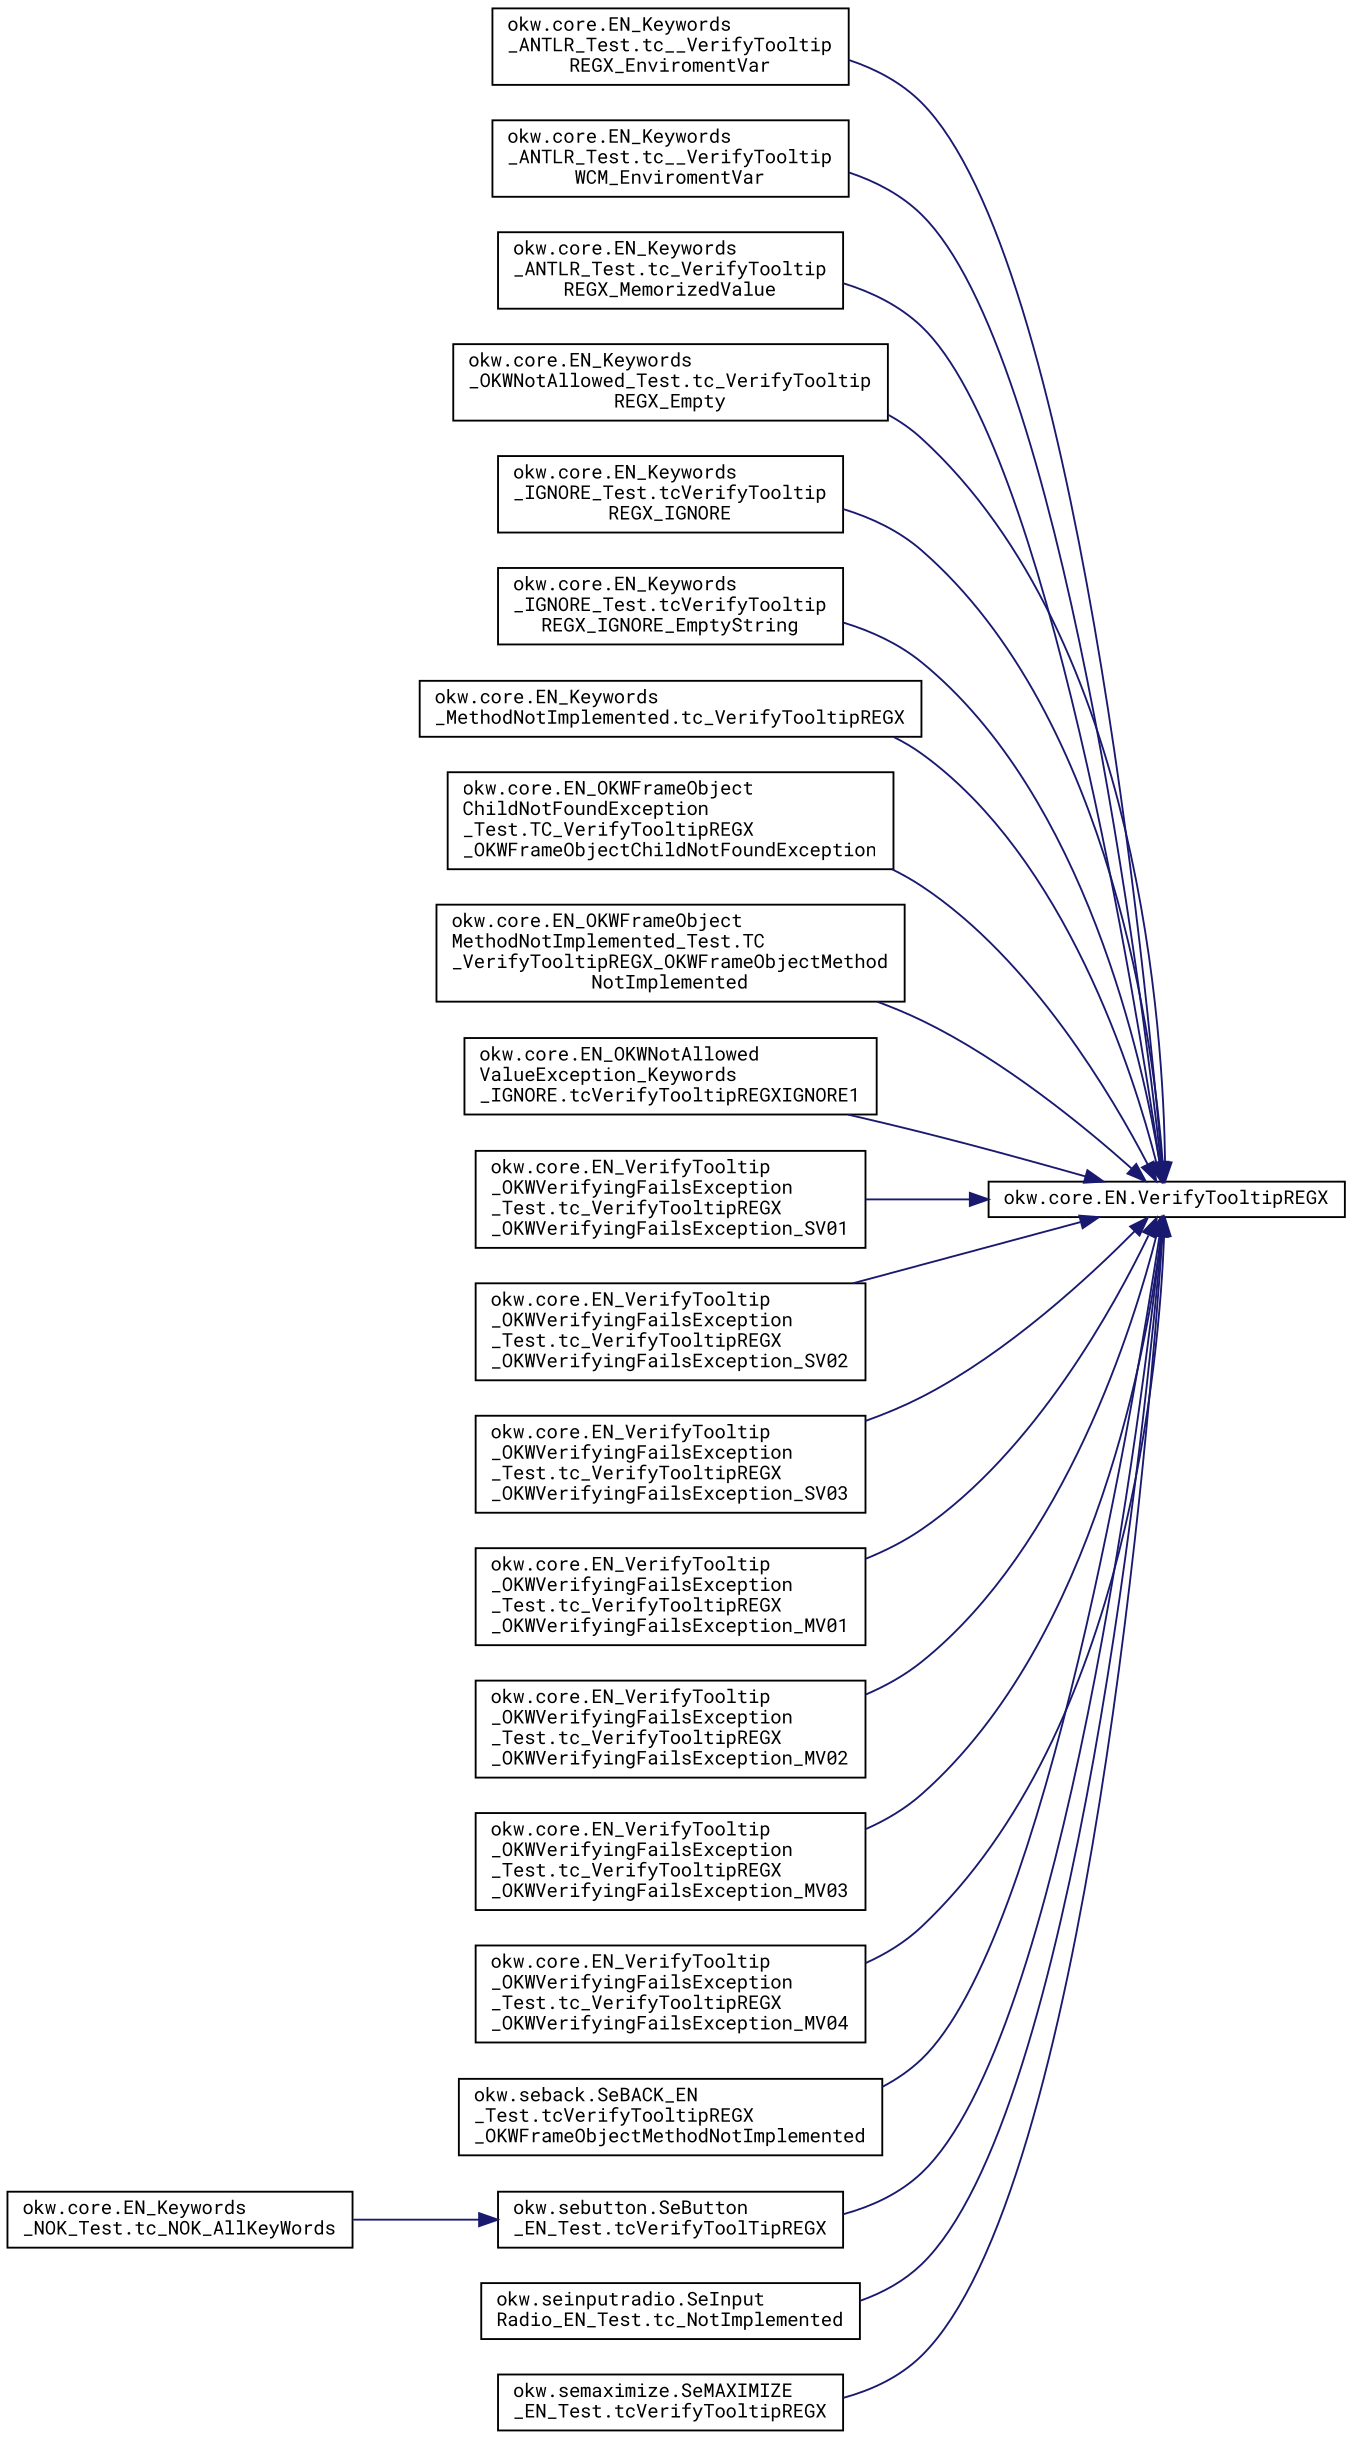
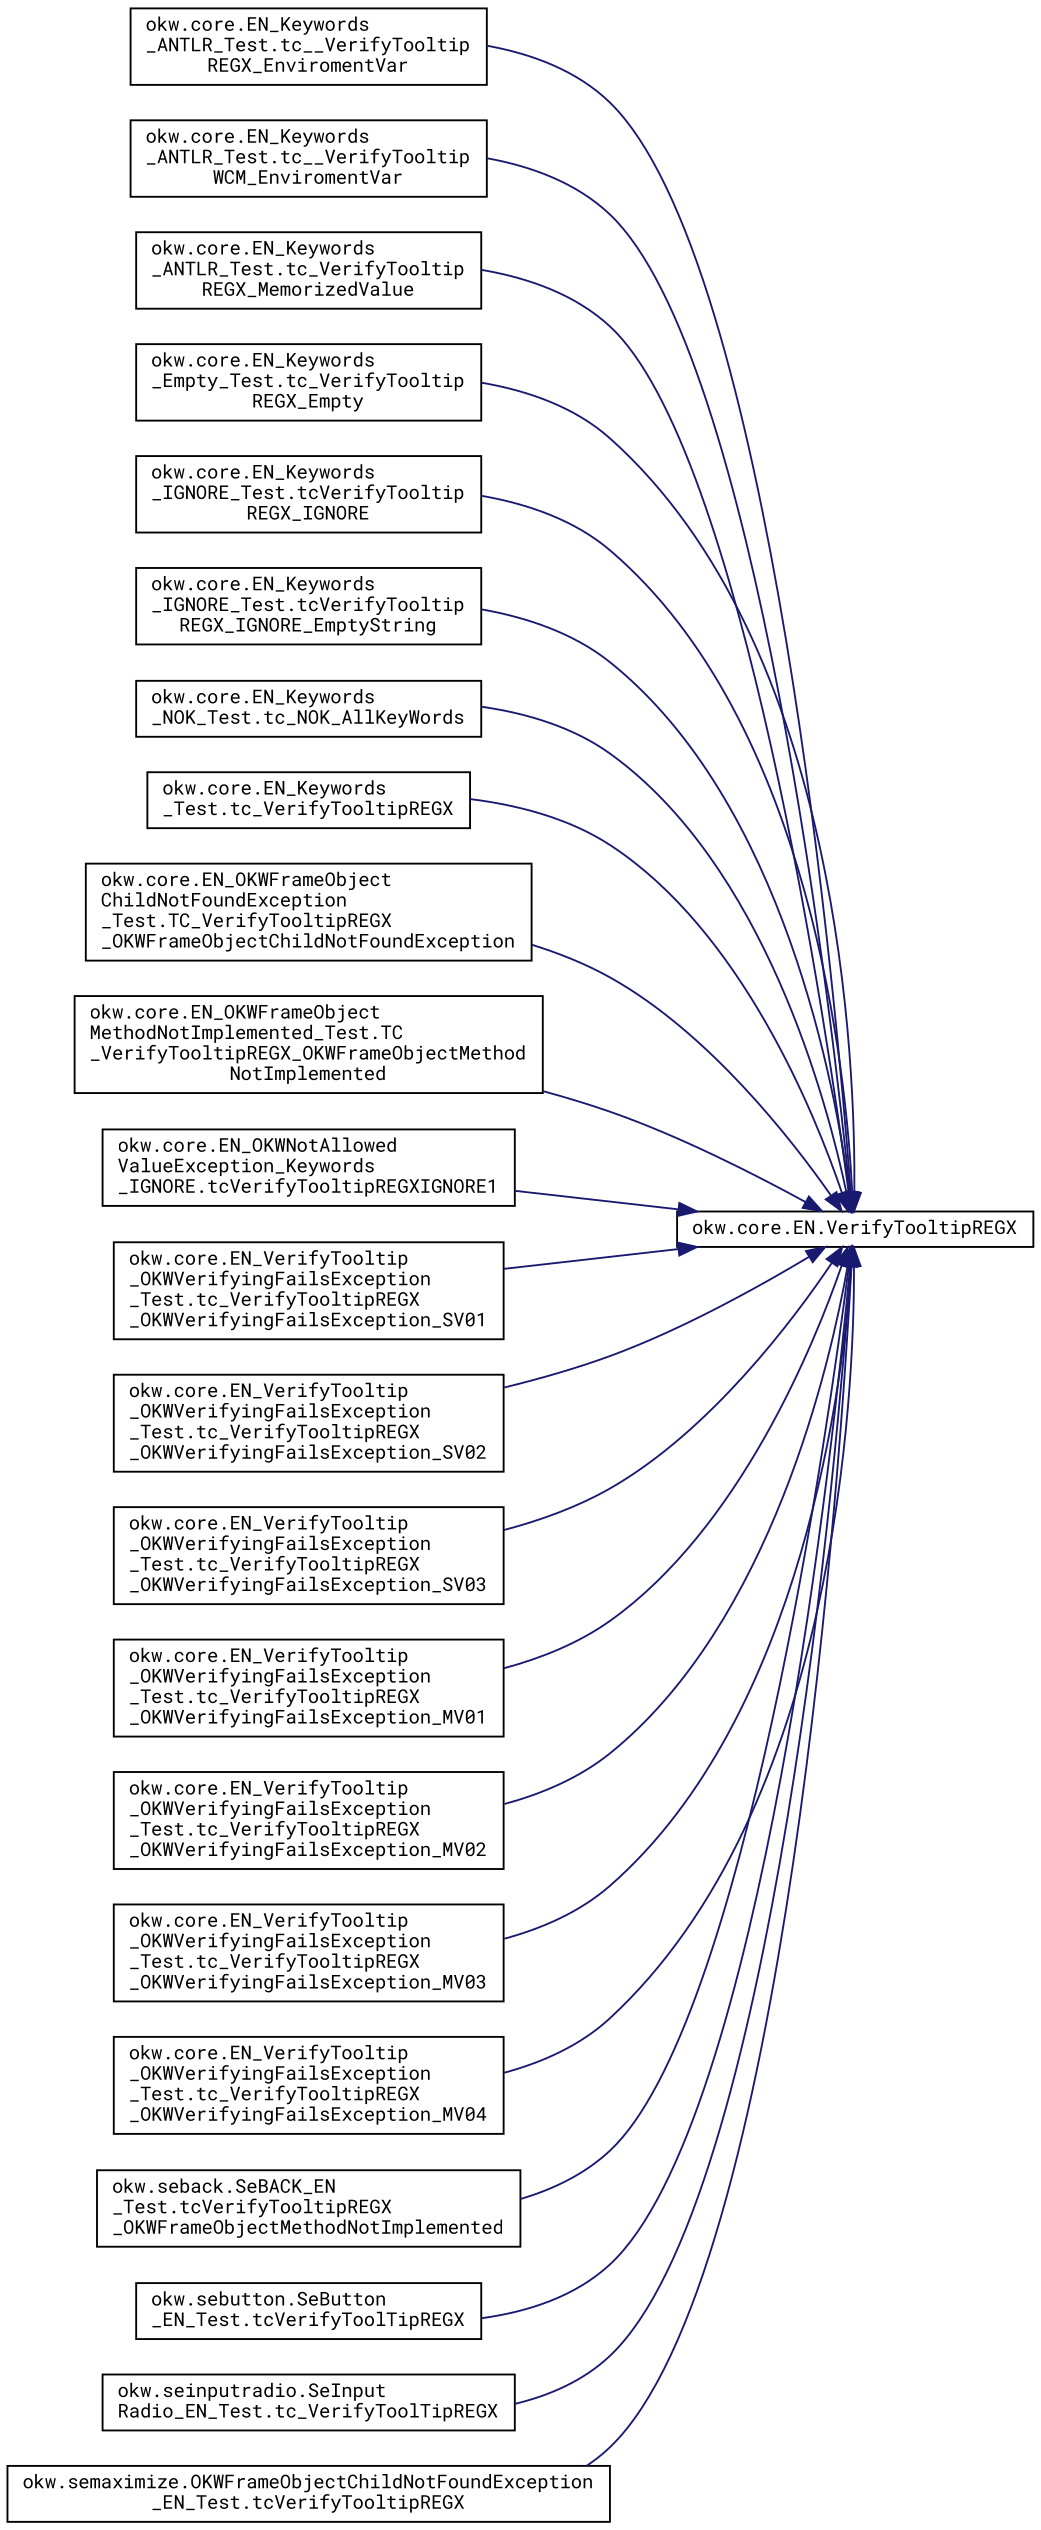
node "okw.core.EN_Keywords _OKWNotAllowed_Test.tc_VerifyTooltip REGX_Empty": label "okw.core.EN_Keywords _OKWNotAllowed_Test.tc_VerifyTooltip REGX_Empty" -> "okw.core.EN_Keywords _Empty_Test.tc_VerifyTooltip REGX_Empty"
node "okw.core.EN_Keywords _MethodNotImplemented.tc_VerifyTooltipREGX": label "okw.core.EN_Keywords _MethodNotImplemented.tc_VerifyTooltipREGX" -> "okw.core.EN_Keywords _Test.tc_VerifyTooltipREGX"
edge "okw.core.EN_Keywords _NOK_Test.tc_NOK_AllKeyWords" -> "okw.sebutton.SeButton _EN_Test.tcVerifyToolTipREGX": now "okw.core.EN_Keywords _NOK_Test.tc_NOK_AllKeyWords" -> "okw.core.EN.VerifyTooltipREGX"
node "okw.seinputradio.SeInput Radio_EN_Test.tc_NotImplemented": label "okw.seinputradio.SeInput Radio_EN_Test.tc_NotImplemented" -> "okw.seinputradio.SeInput Radio_EN_Test.tc_VerifyToolTipREGX"
node "okw.semaximize.SeMAXIMIZE _EN_Test.tcVerifyTooltipREGX": label "okw.semaximize.SeMAXIMIZE _EN_Test.tcVerifyTooltipREGX" -> "okw.semaximize.OKWFrameObjectChildNotFoundException _EN_Test.tcVerifyTooltipREGX"
